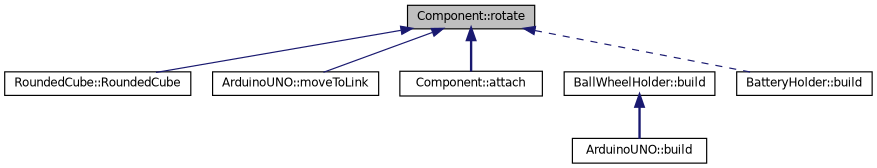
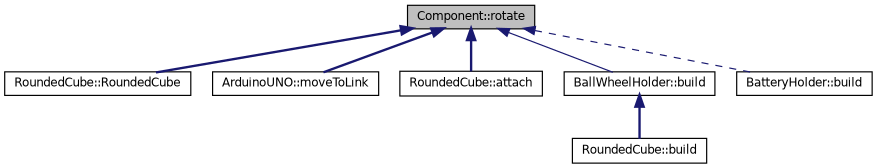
edge "RoundedCube::RoundedCube" -> "Component::rotate": style solid -> bold
edge "ArduinoUNO::moveToLink" -> "Component::rotate": style solid -> bold
edge "BallWheelHolder::build" -> "Component::rotate": added
node "Component::attach": label "Component::attach" -> "RoundedCube::attach"
node "ArduinoUNO::build": label "ArduinoUNO::build" -> "RoundedCube::build"
